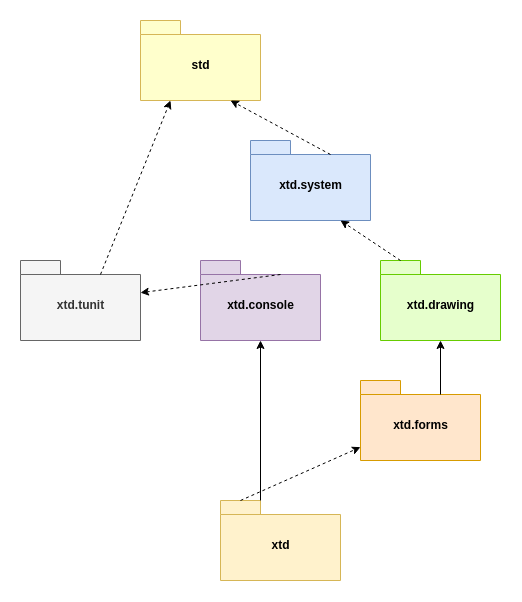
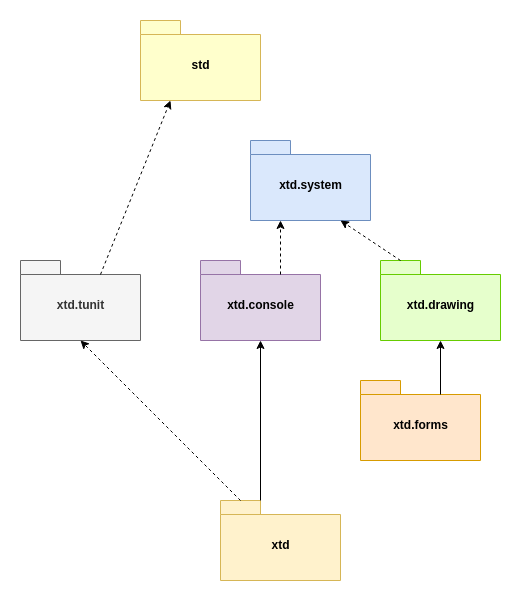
edge "xtd.system" -> "std": removed
edge "xtd.console" -> "xtd.tunit": now "xtd.console" -> "xtd.system"
edge "xtd" -> "xtd.forms": now "xtd" -> "xtd.tunit"
